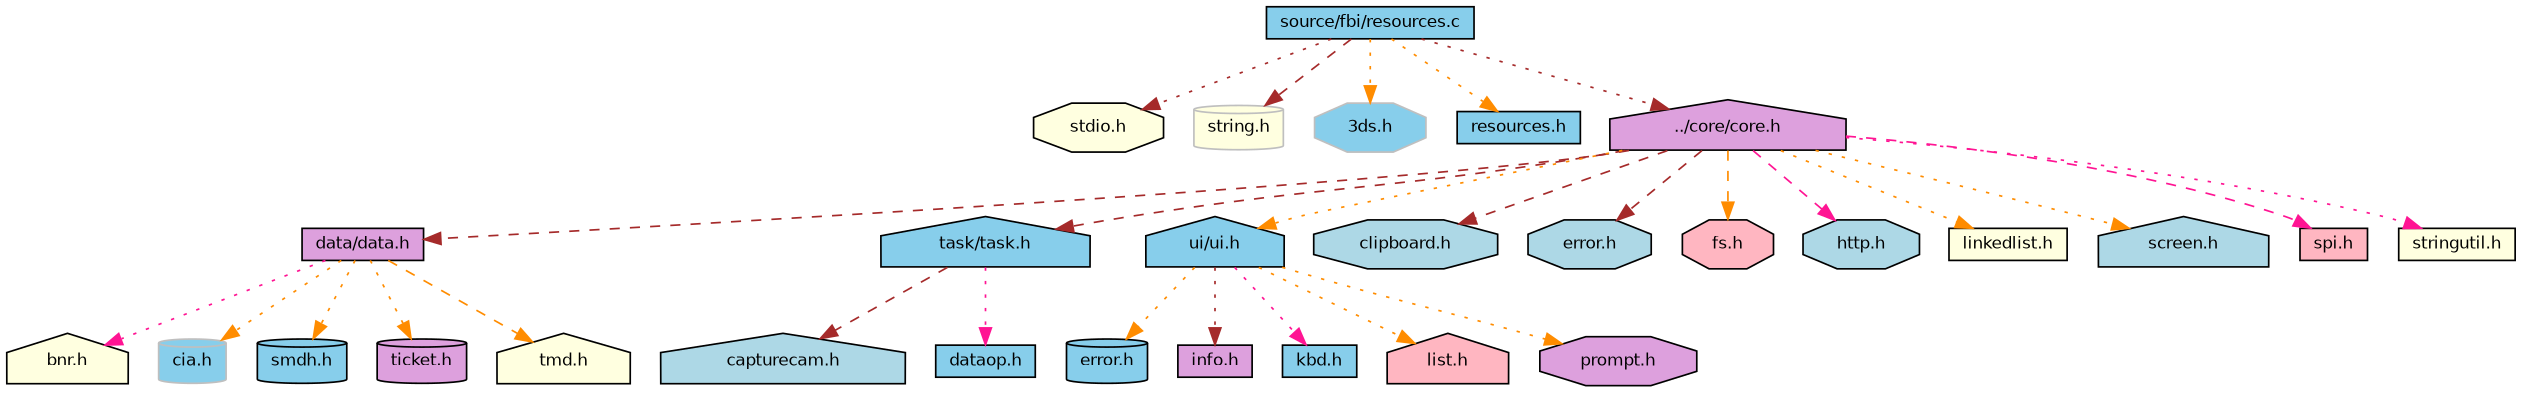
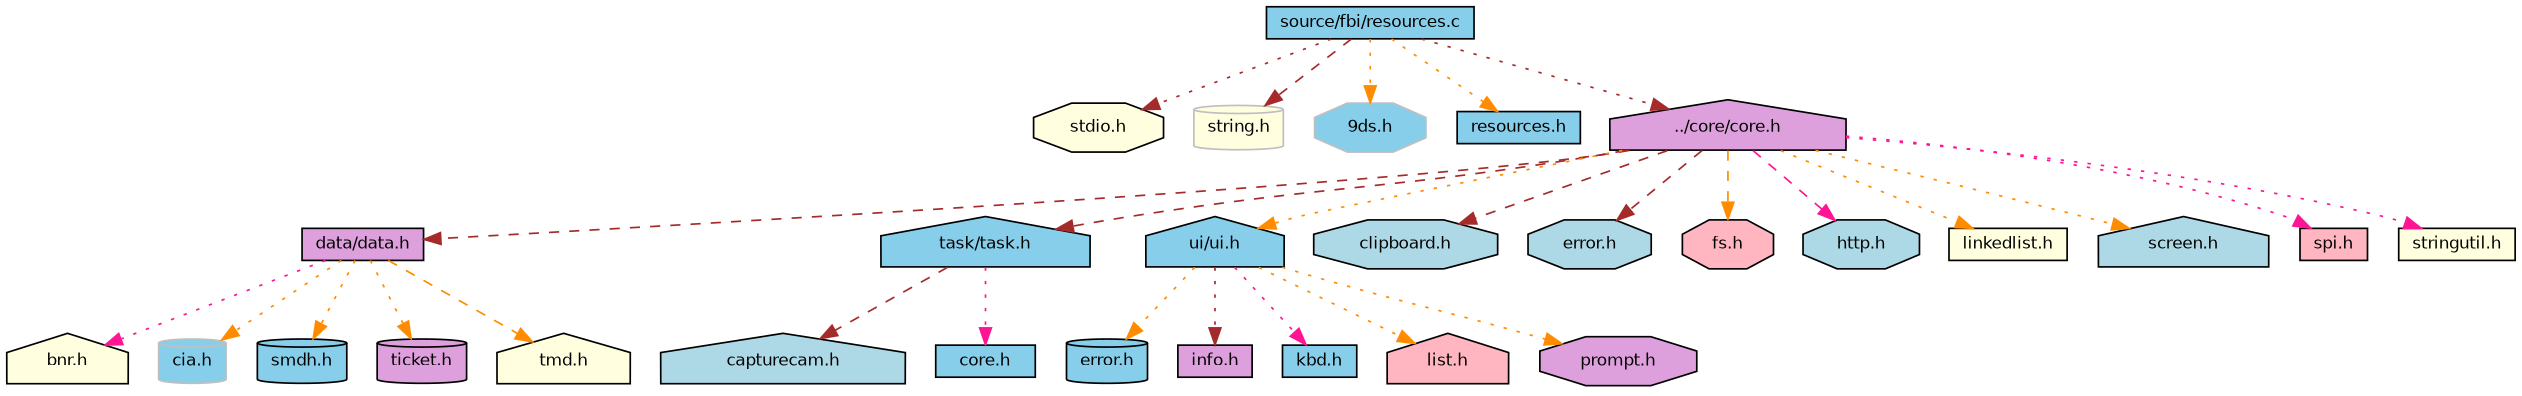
node "3ds.h": label "3ds.h" -> "9ds.h"
edge "../core/core.h" -> "spi.h": style dashed -> dotted
node "dataop.h": label "dataop.h" -> "core.h"
